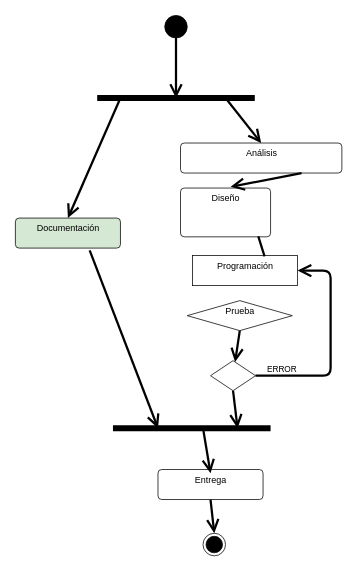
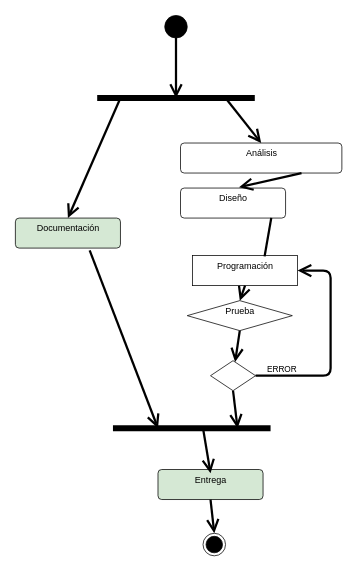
node "Diseño": size 90x49 -> 105x30
edge "Programación" -> "Prueba": added
node "Entrega": fillcolor #ffffff -> #d5e8d4
